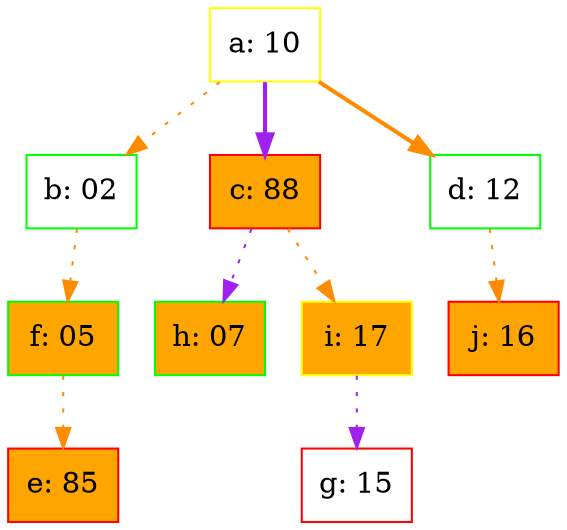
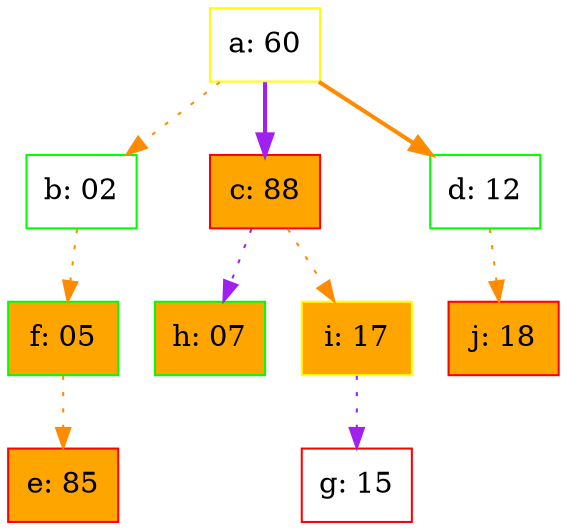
node "a: 10": label "a: 10" -> "a: 60"
node "j: 16": label "j: 16" -> "j: 18"
